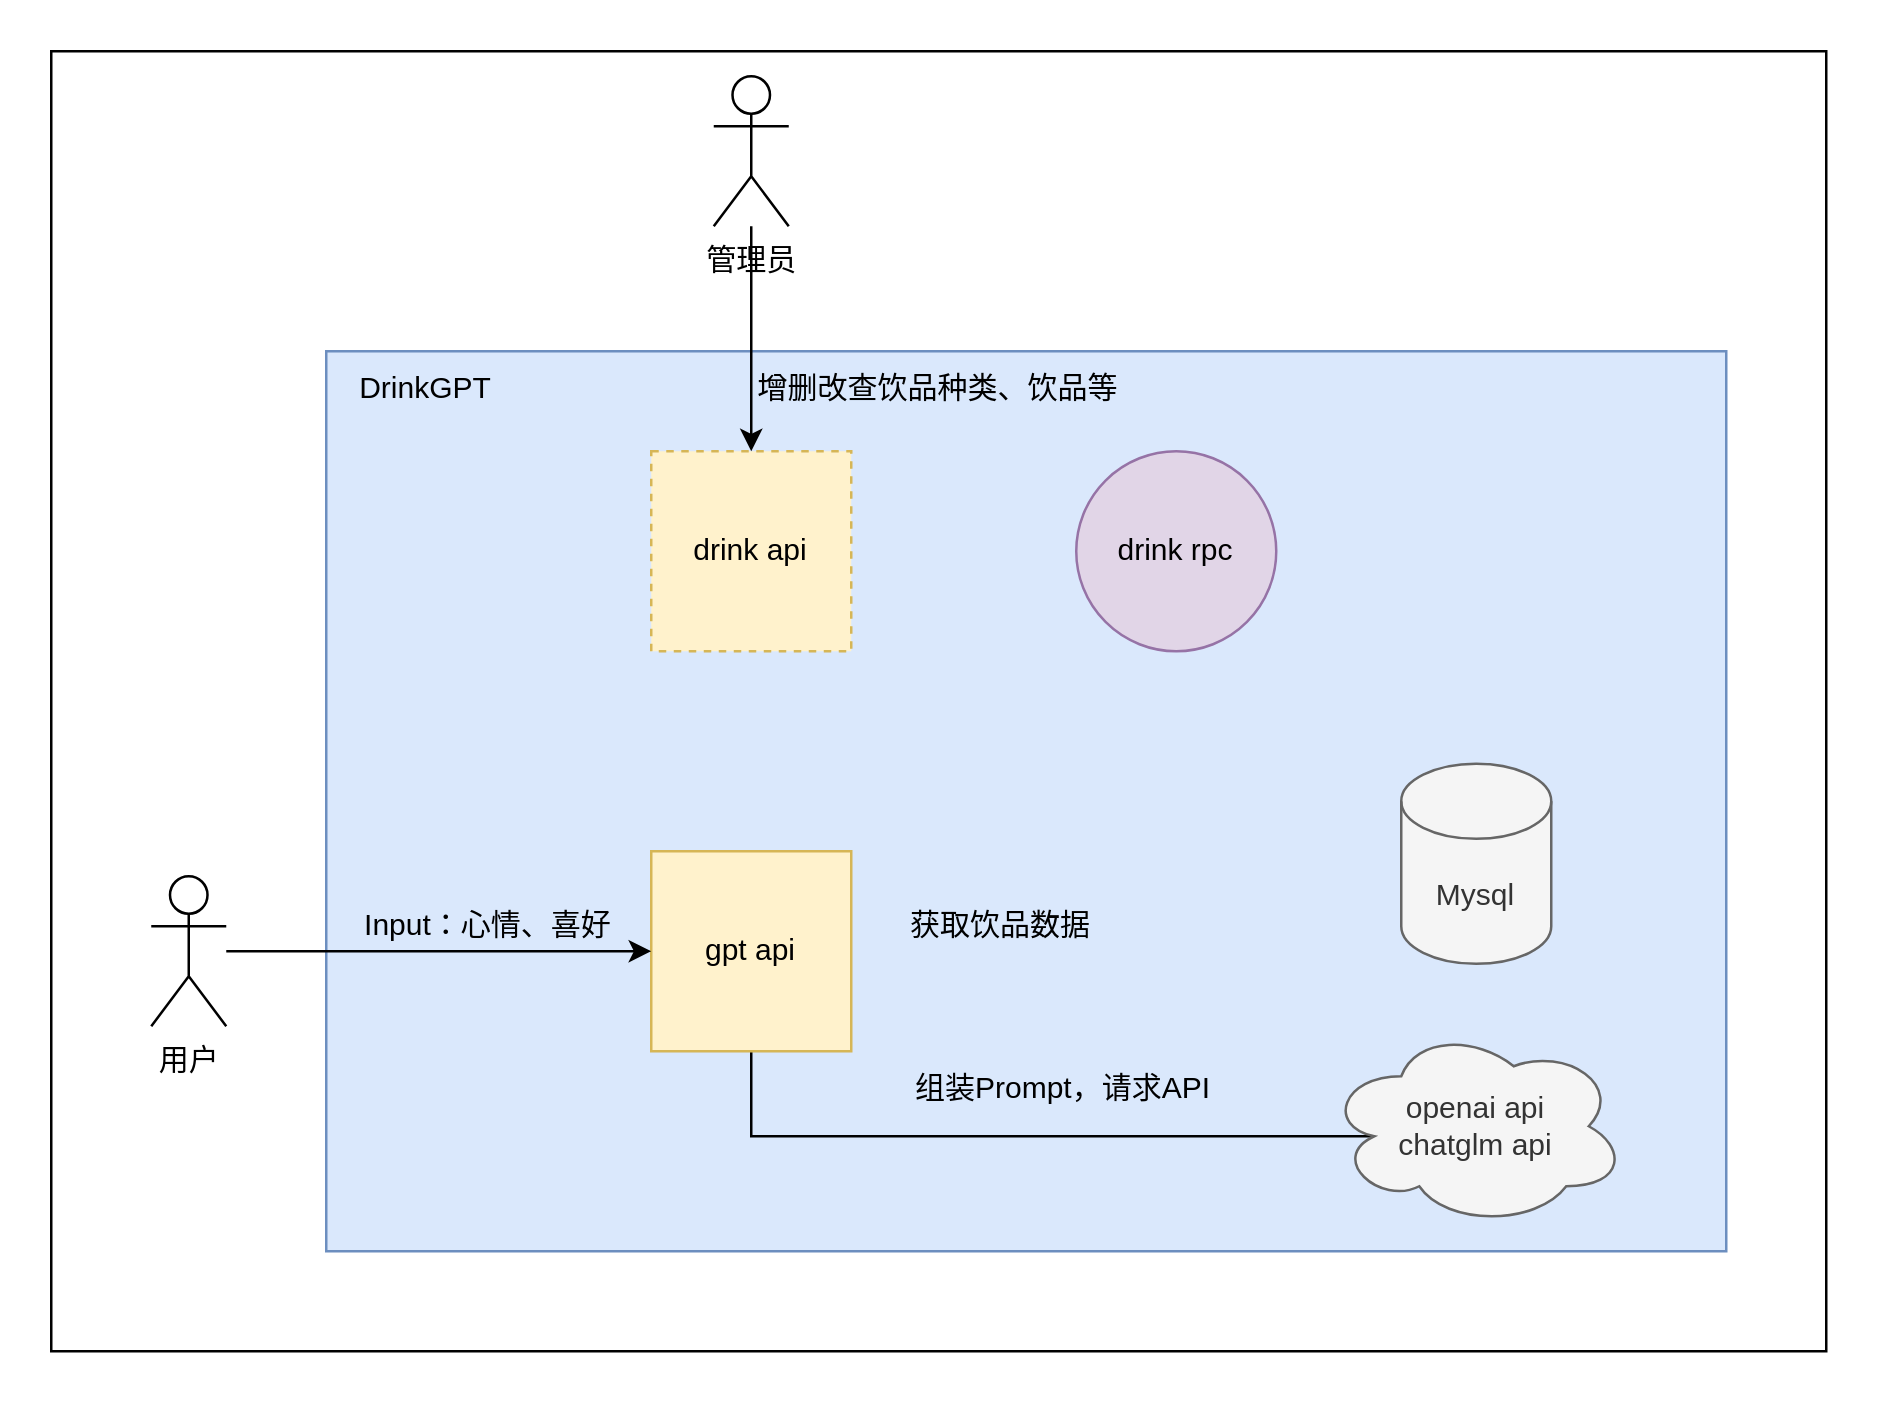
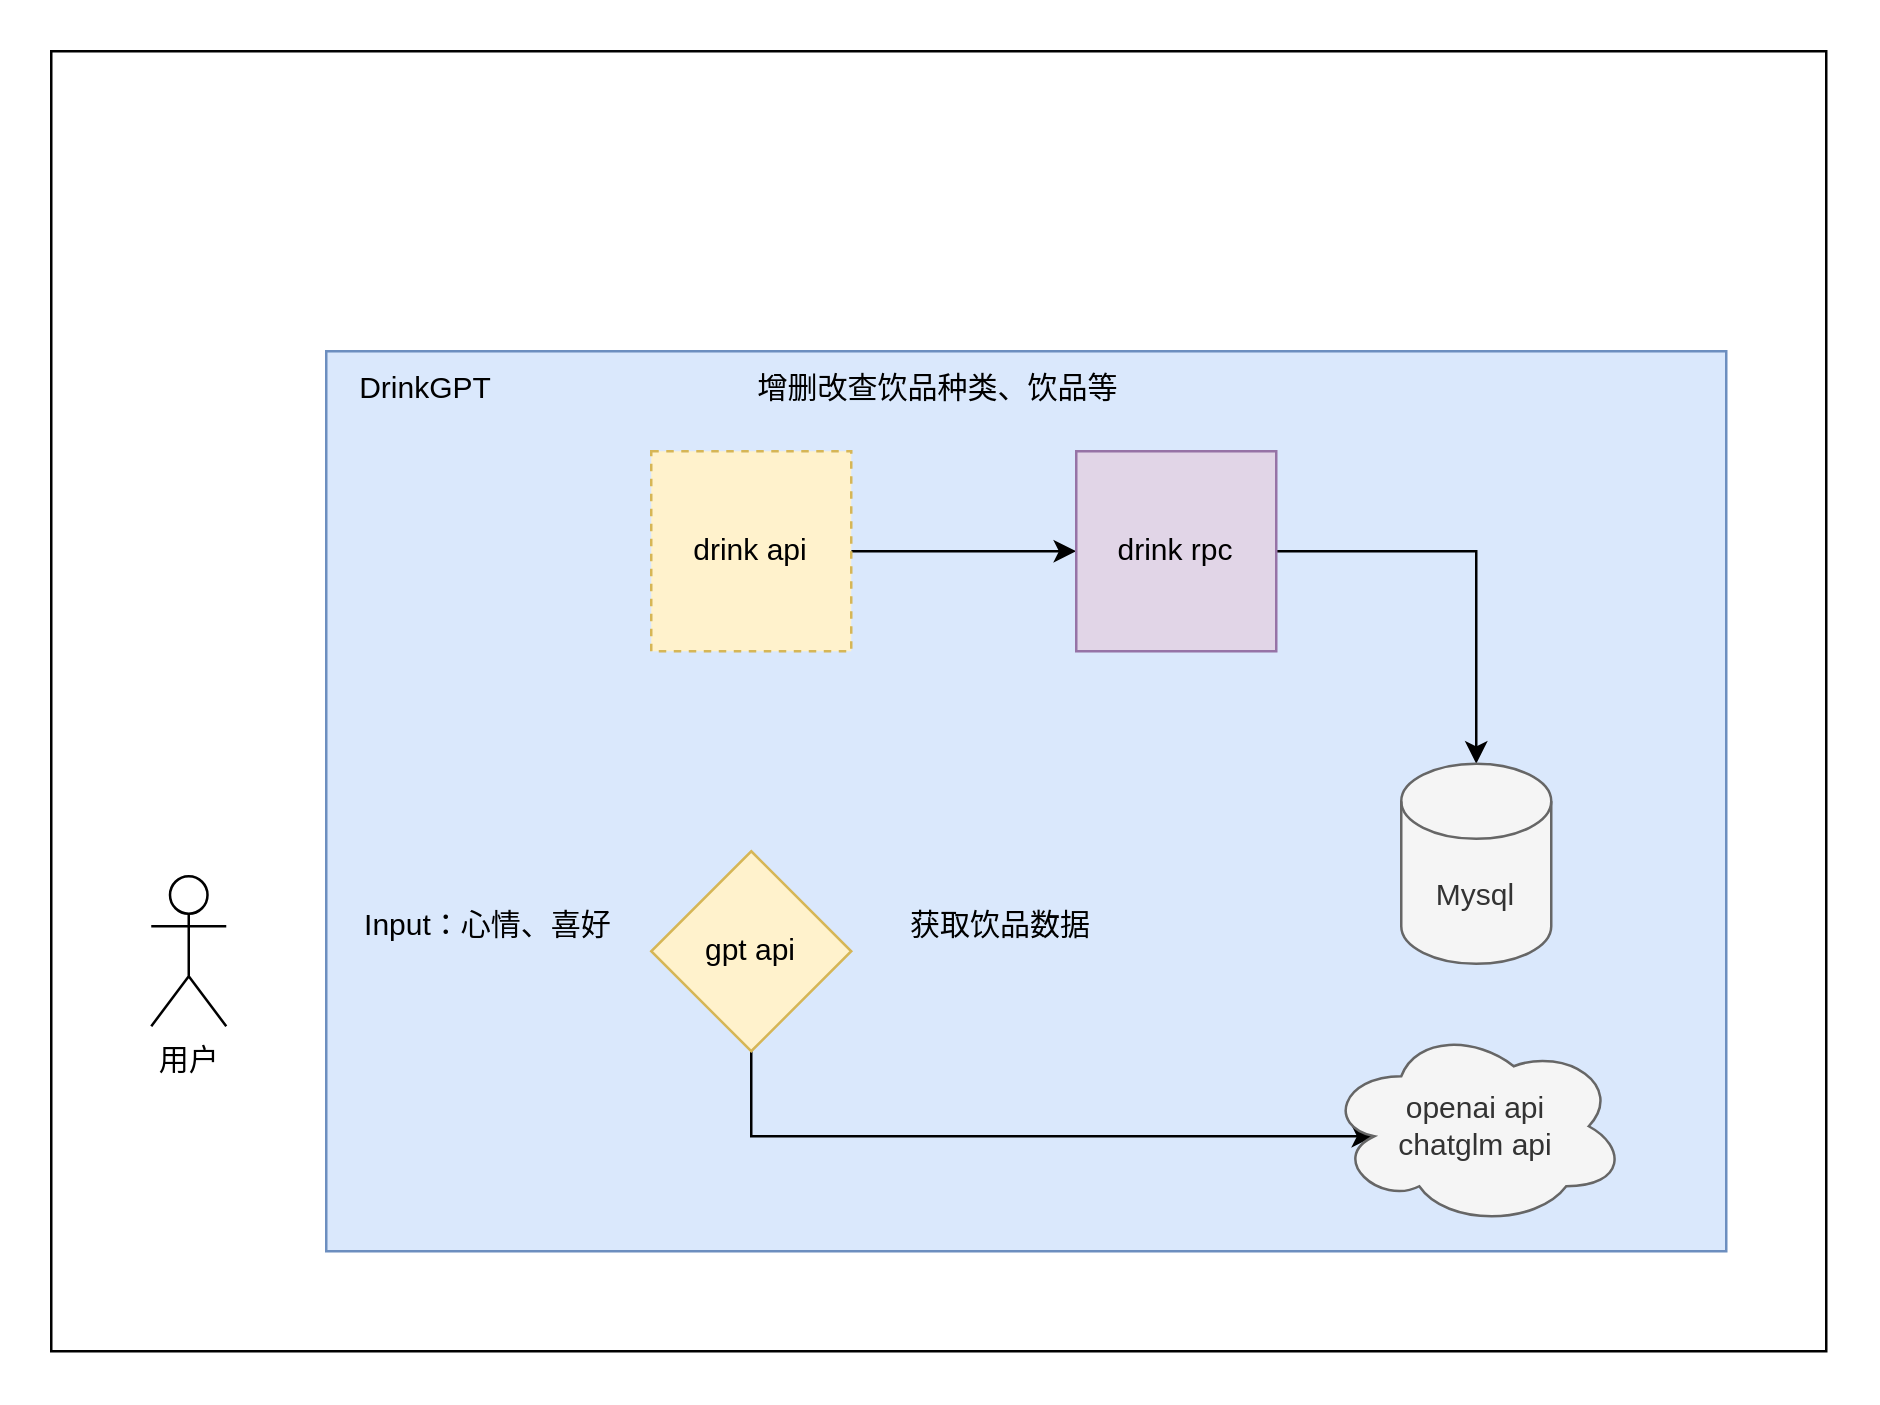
node "管理员": removed
edge "管理员" -> "drink api": removed
edge "drink api" -> "drink rpc": added
node "drink rpc": shape ellipse -> rectangle
edge "drink rpc" -> "Mysql": added
edge "用户" -> "gpt api": removed
node "gpt api": shape rectangle -> diamond
node "组装Prompt，请求API": removed
edge "gpt api" -- "openai api chatglm api": arrowhead none -> classic
